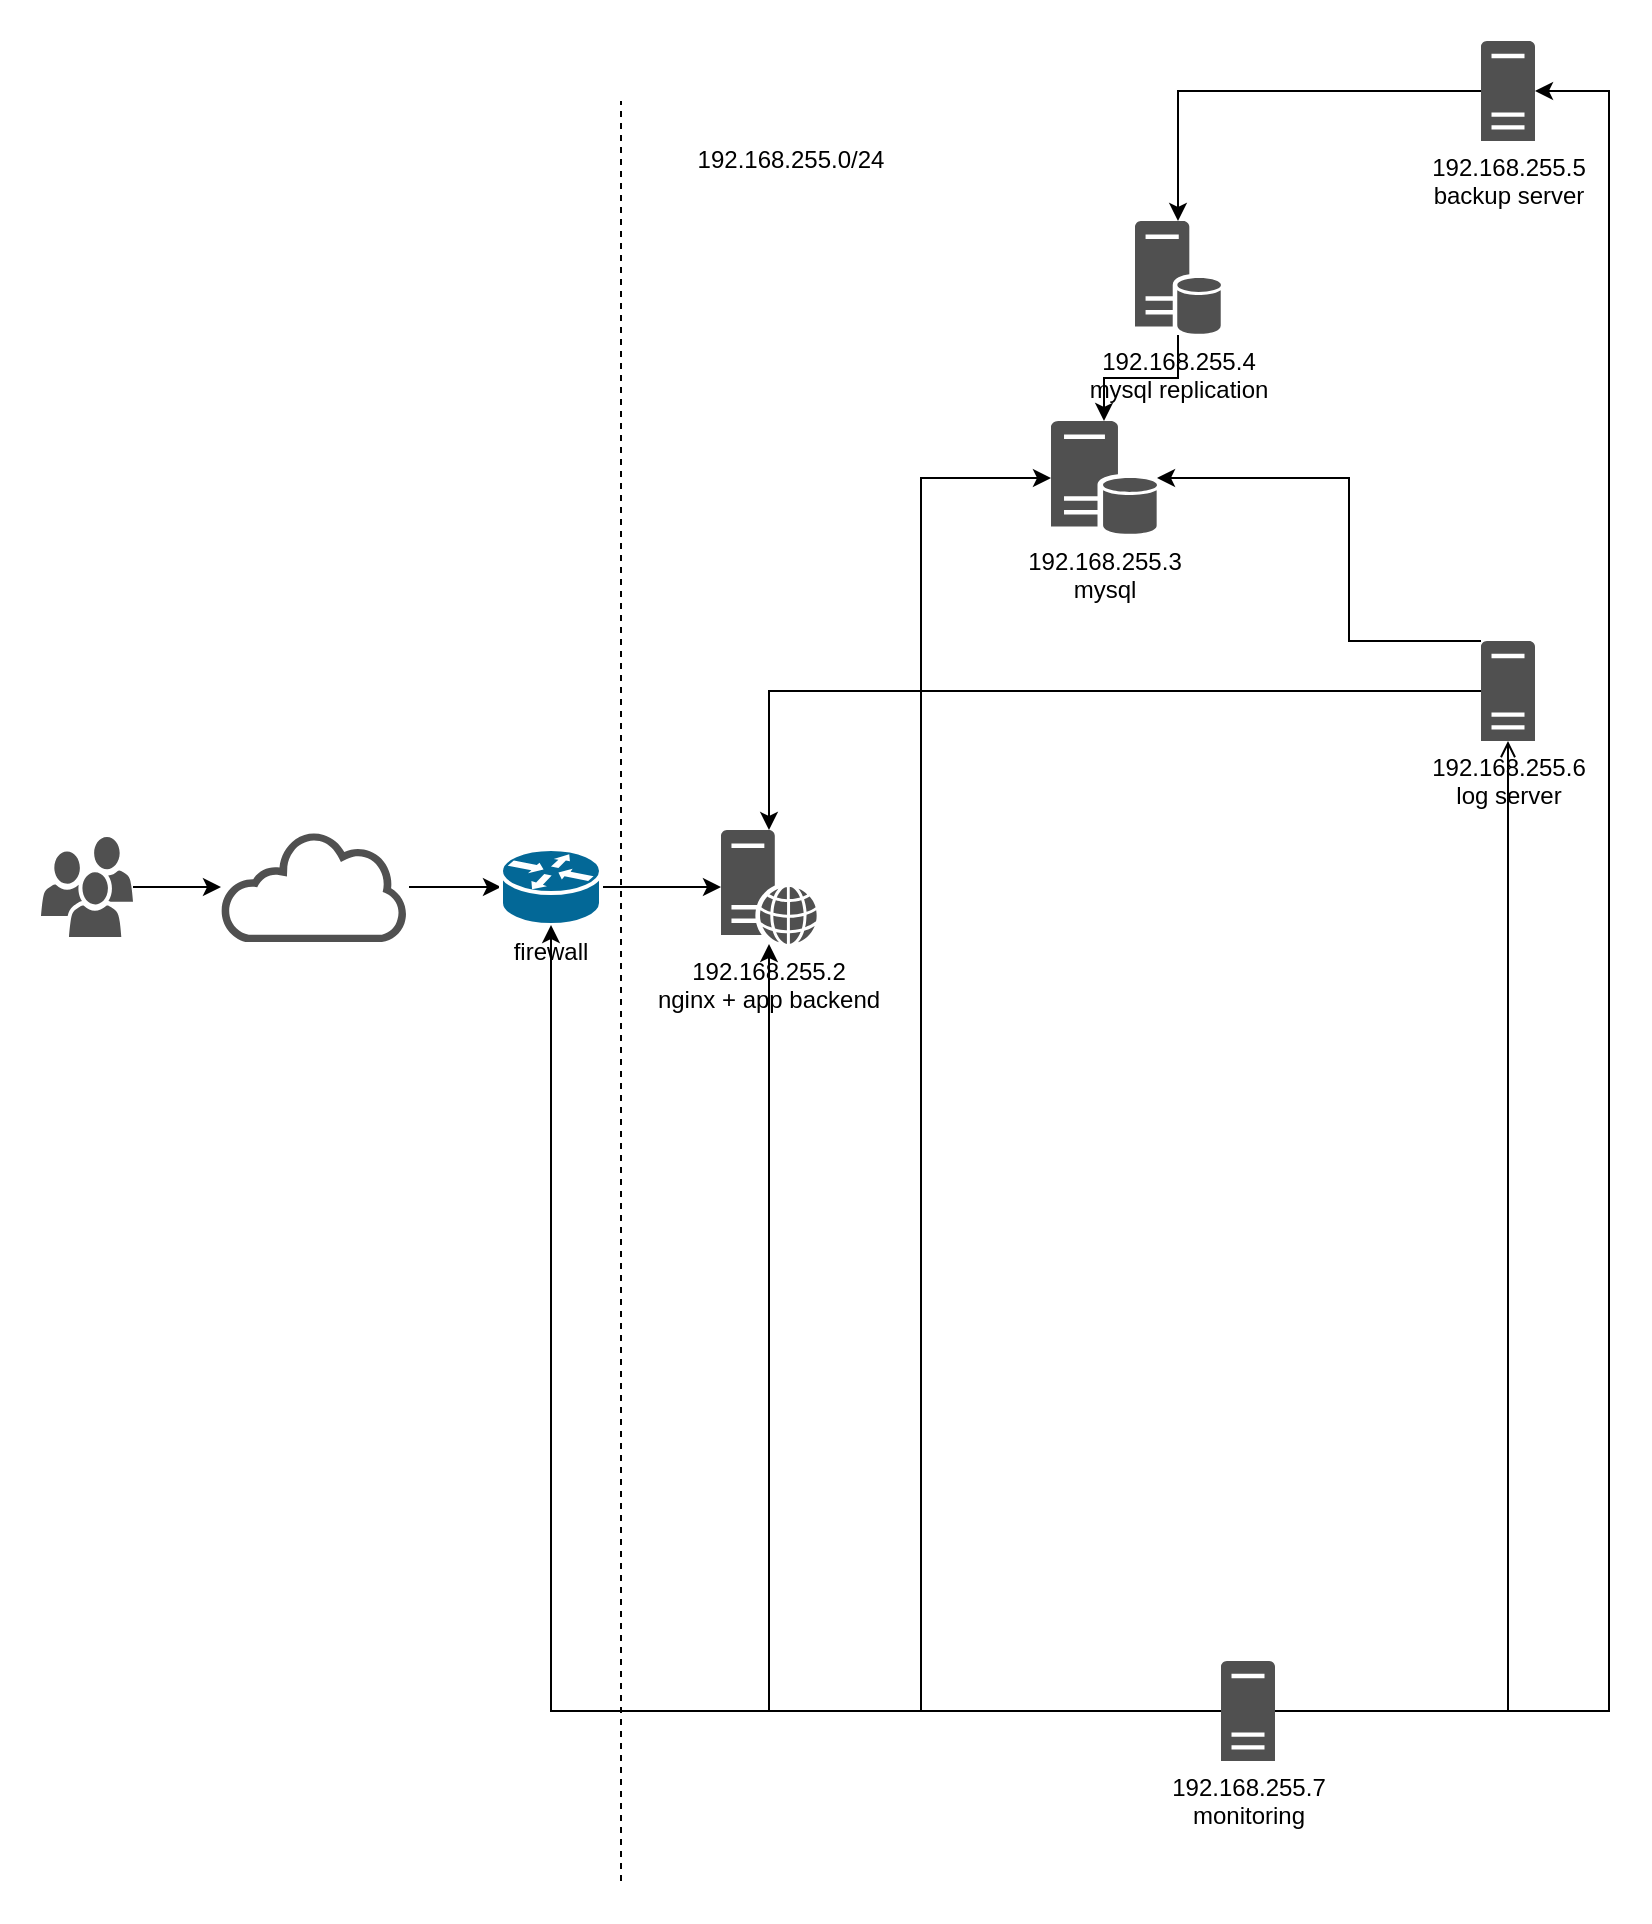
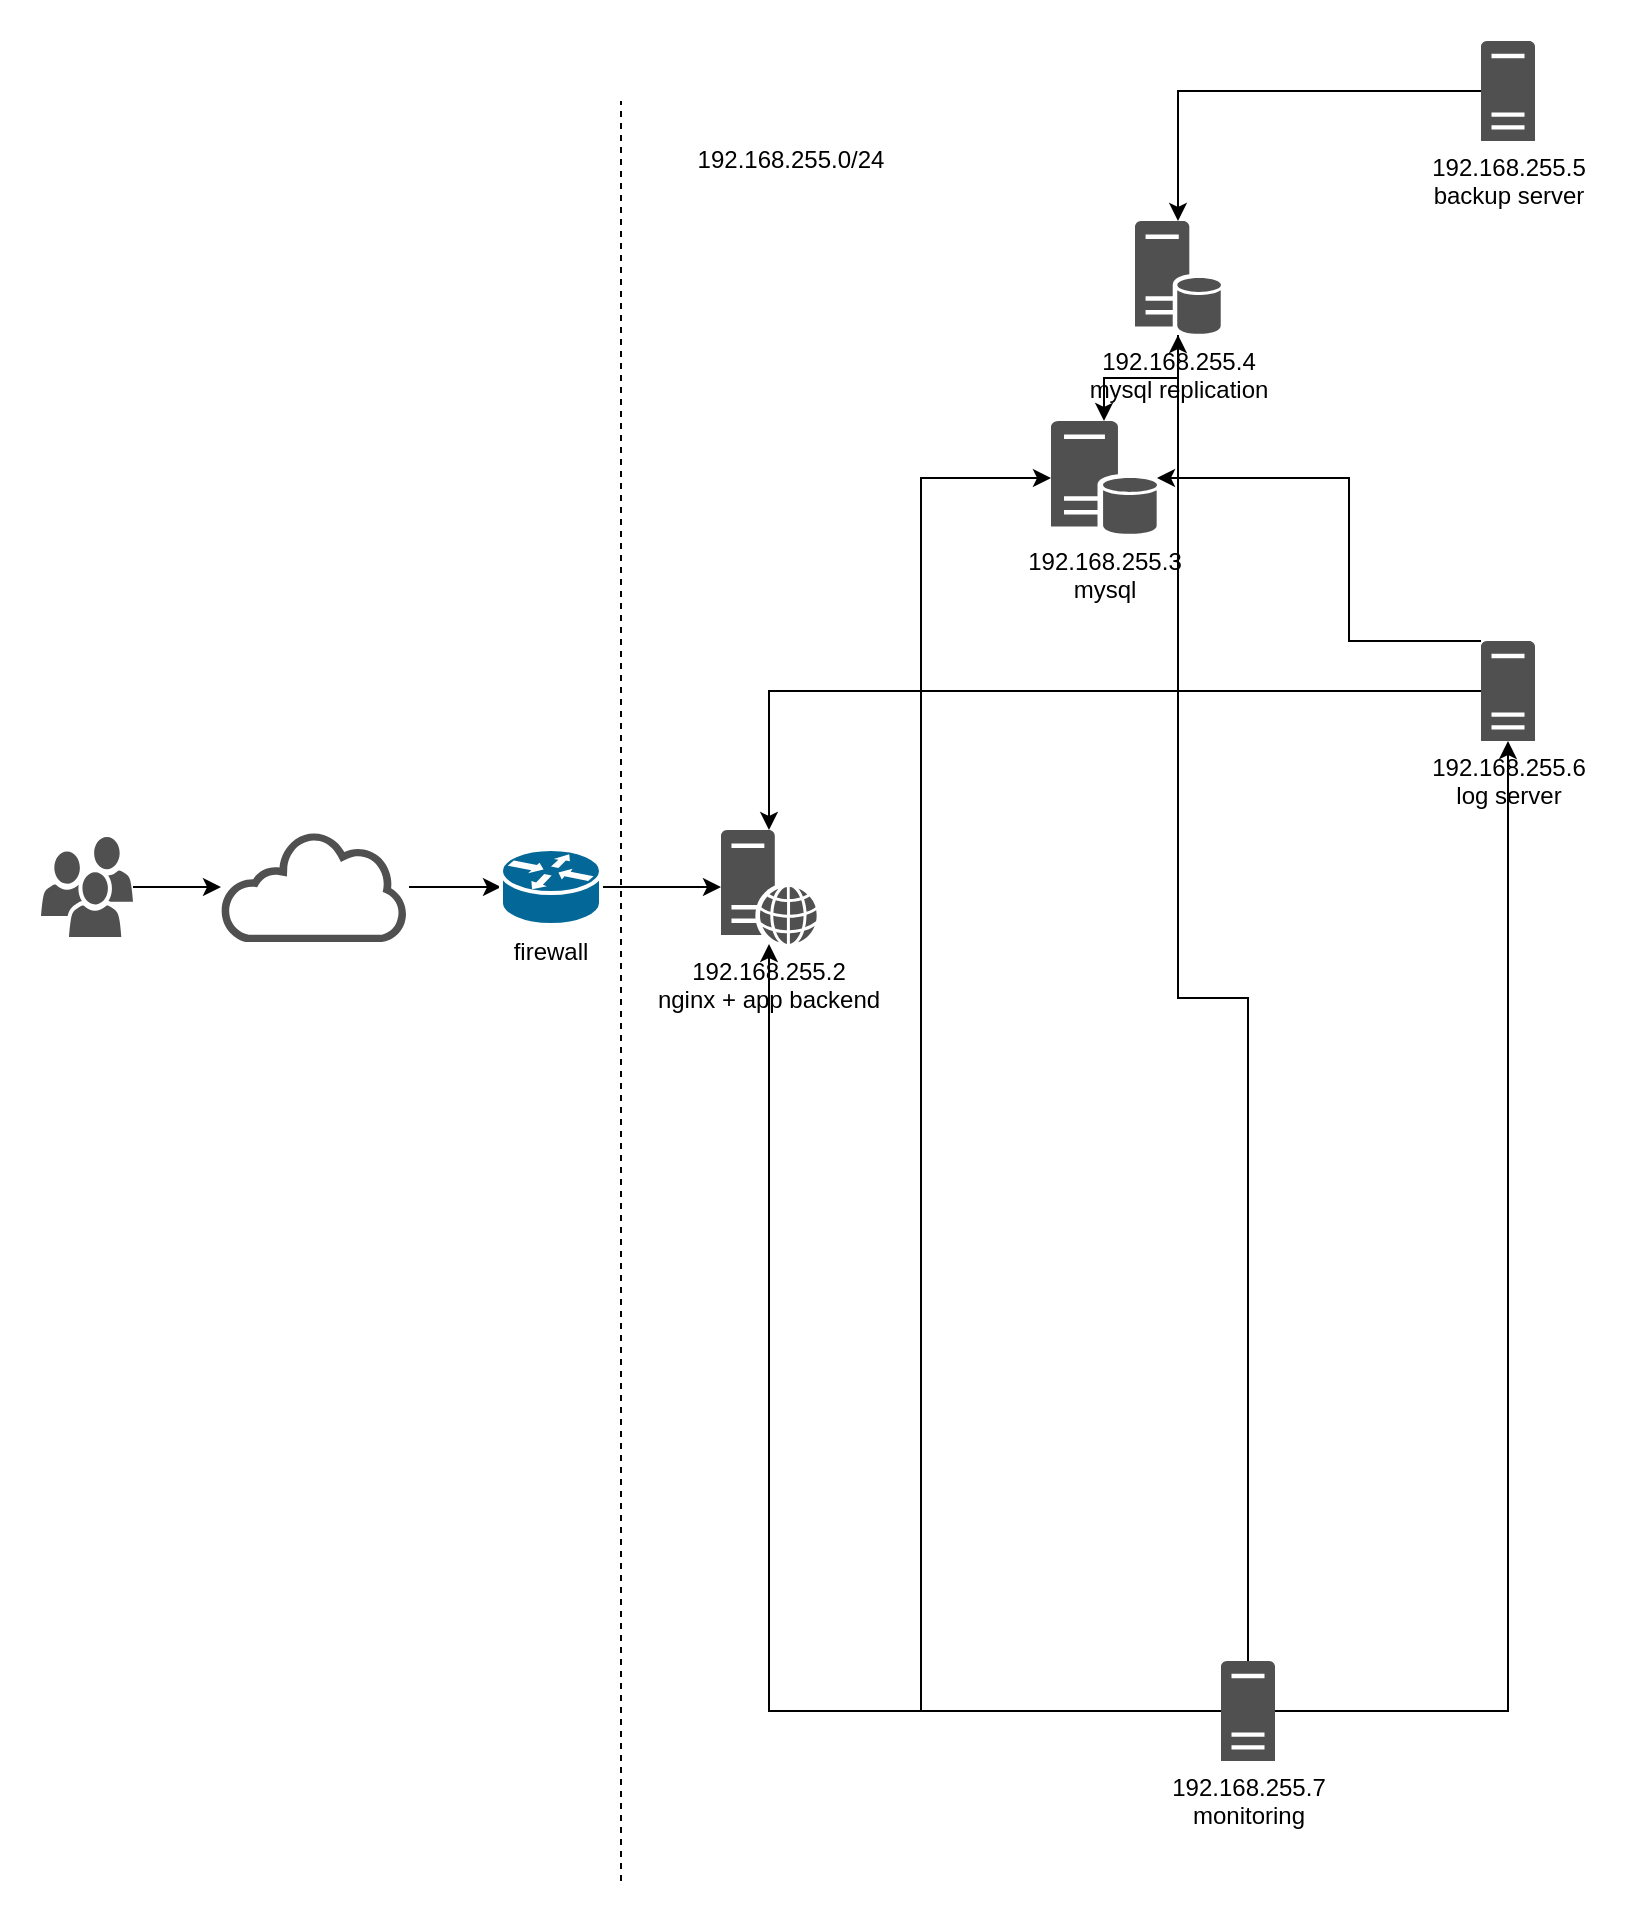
edge "192.168.255.7 monitoring" -> "192.168.255.6 log server": arrowhead open -> classic
edge "192.168.255.7 monitoring" -> "192.168.255.5 backup server": removed
edge "192.168.255.7 monitoring" -> "firewall": now "192.168.255.7 monitoring" -> "192.168.255.4 mysql replication"
